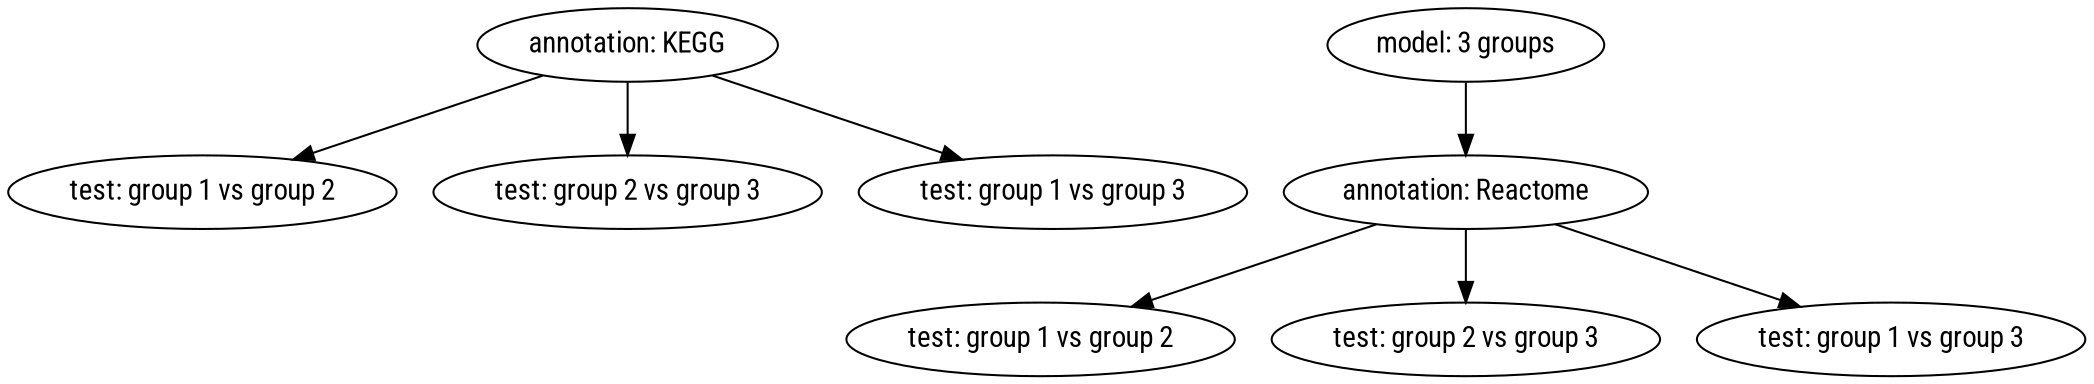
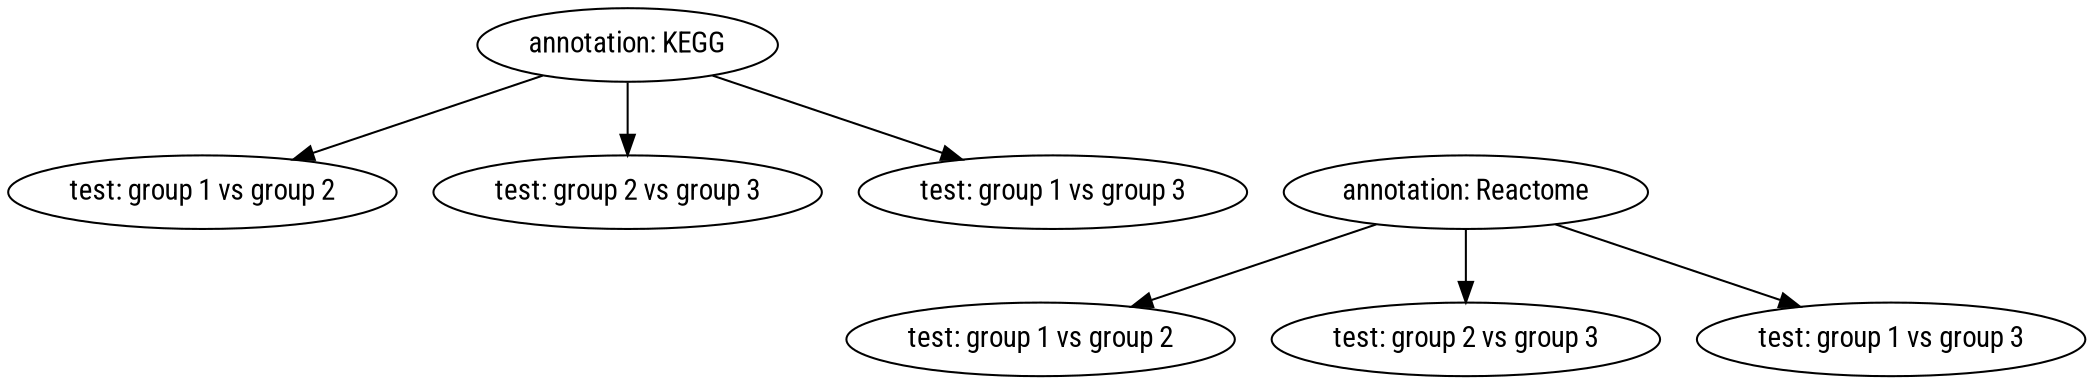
node "model: 3 groups": removed
